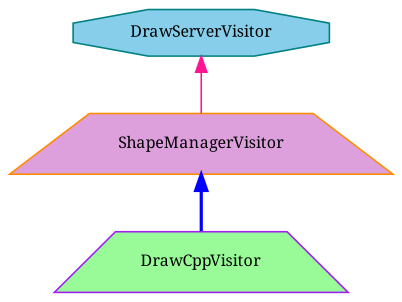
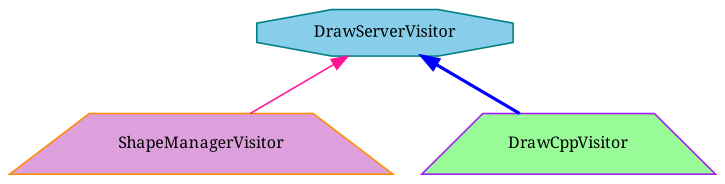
edge "DrawCppVisitor" -> "ShapeManagerVisitor": now "DrawCppVisitor" -> "DrawServerVisitor"
